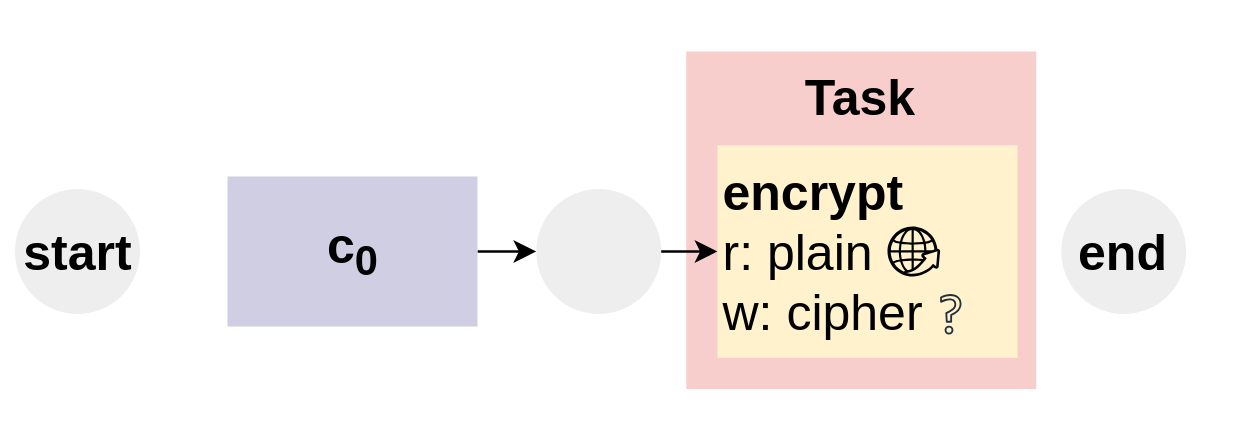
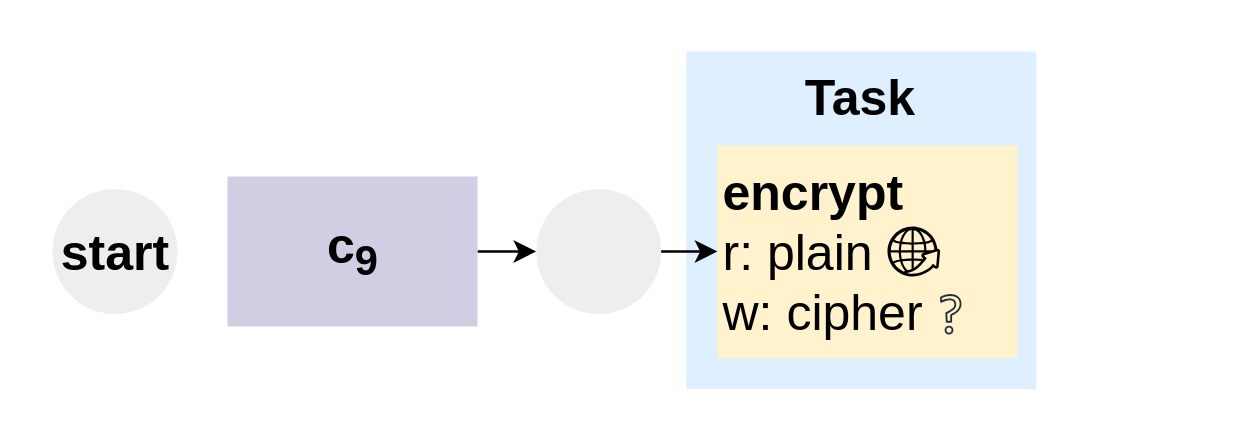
node "Task": fillcolor #f8cecc -> #def0ff
node "start": moved (78, 251) -> (115, 251)
node "c0": label "c0" -> "c9"
node "end": removed
